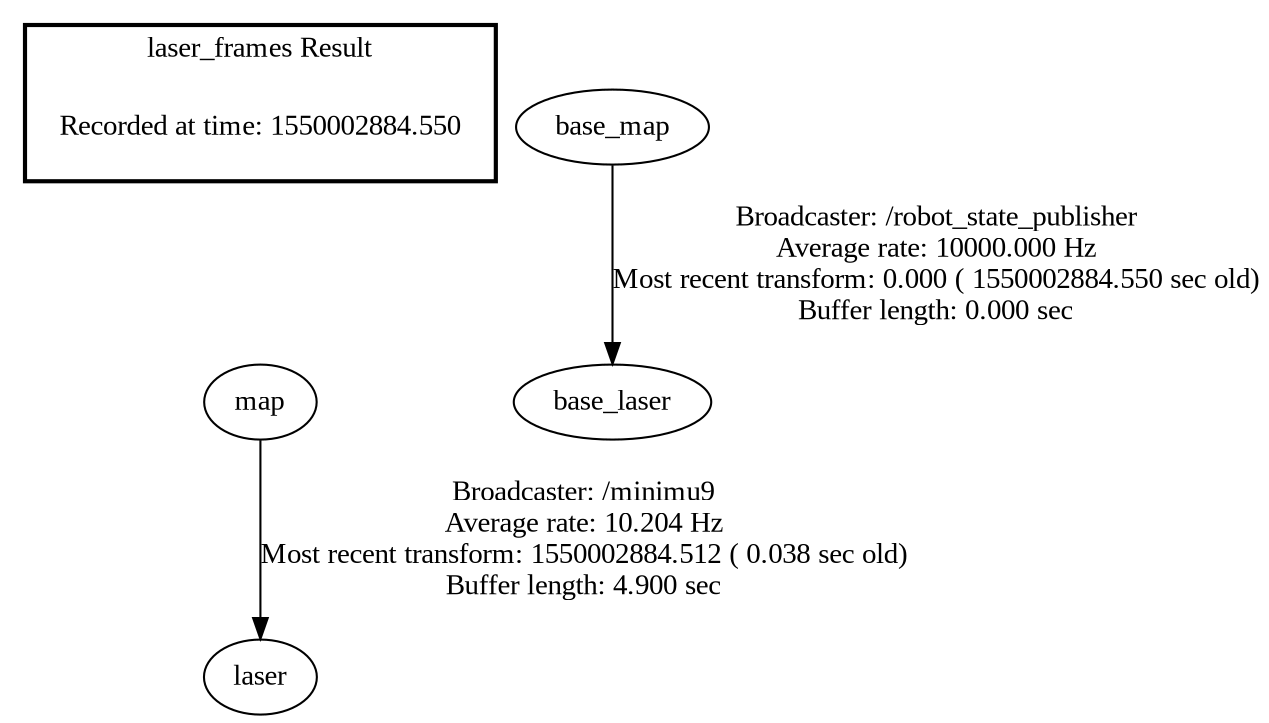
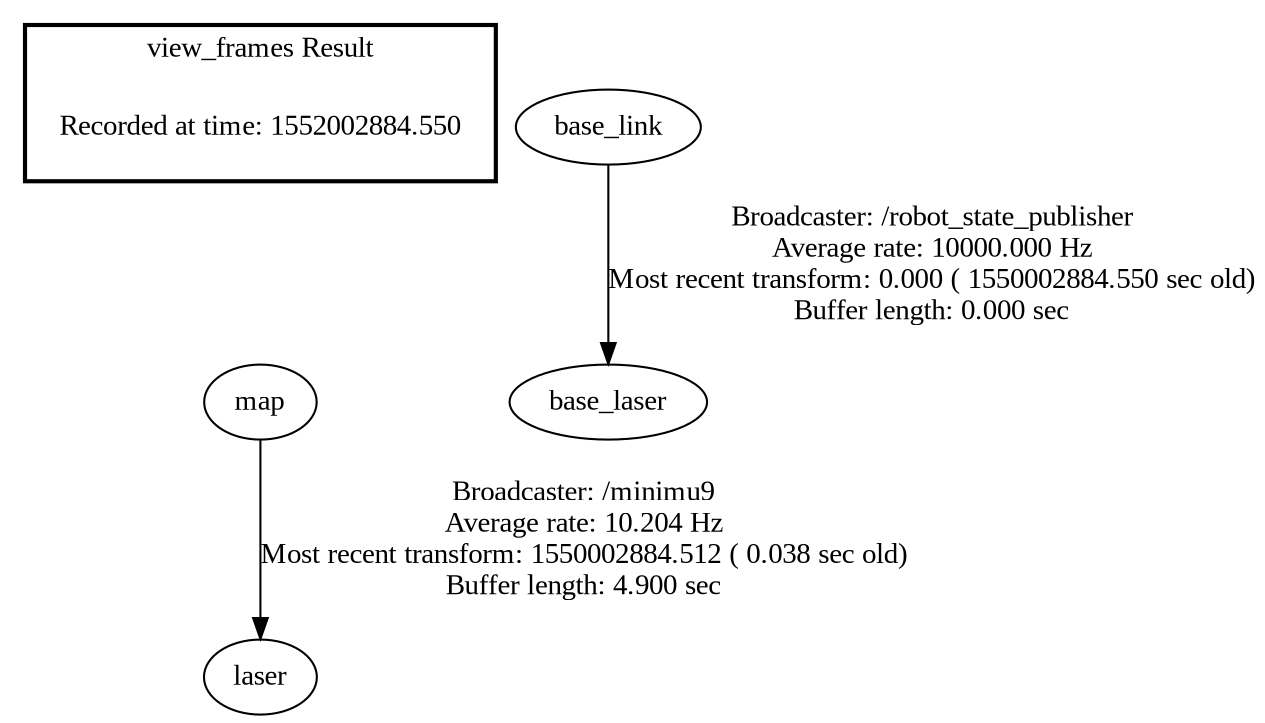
cluster "laser_frames Result": label "laser_frames Result" -> "view_frames Result"
node "Recorded at time: 1550002884.550": label "Recorded at time: 1550002884.550" -> "Recorded at time: 1552002884.550"
node "base_map": label "base_map" -> "base_link"
